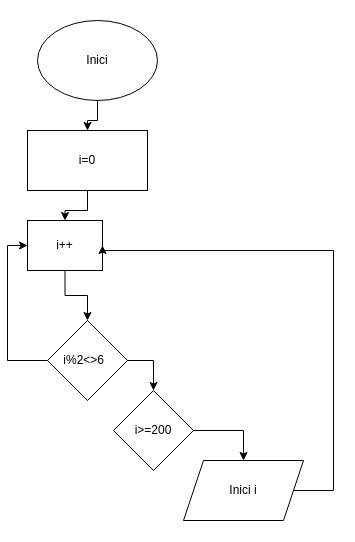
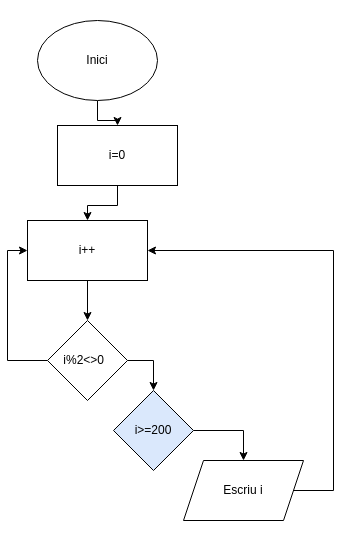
node "i=0": moved (88, 161) -> (118, 156)
node "i++": size 75x50 -> 120x60
node "i%2<>6": label "i%2<>6" -> "i%2<>0"
node "i>=200": fillcolor #ffffff -> #dae8fc
node "Inici i": label "Inici i" -> "Escriu i"
